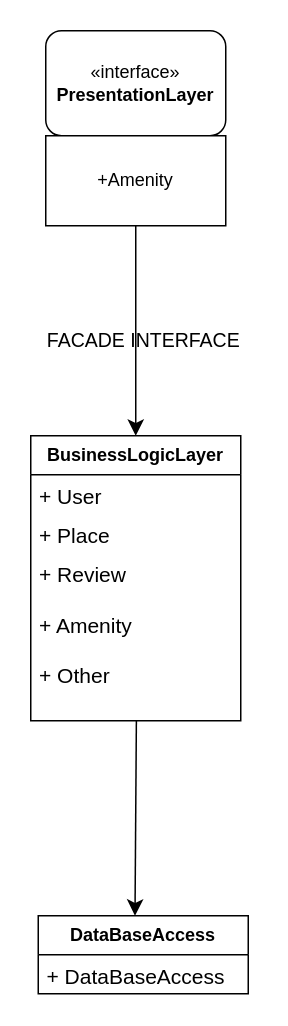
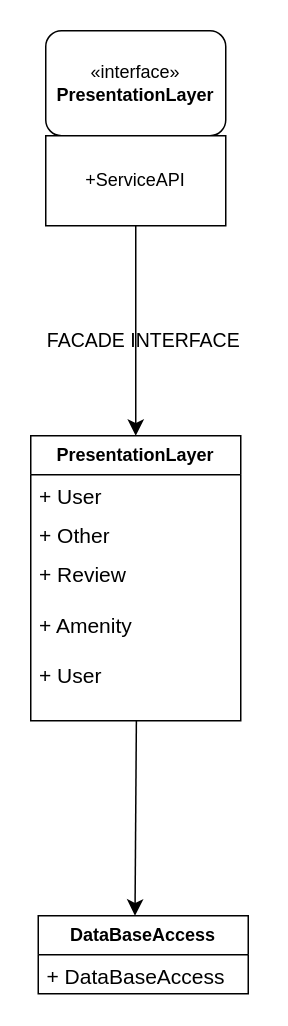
node "+Amenity": label "+Amenity" -> "+ServiceAPI"
node "BusinessLogicLayer": label "BusinessLogicLayer" -> "PresentationLayer"
node "+ Place": label "+ Place" -> "+ Other"
node "+ Review + Amenity + Other": label "+ Review + Amenity + Other" -> "+ Review + Amenity + User"
